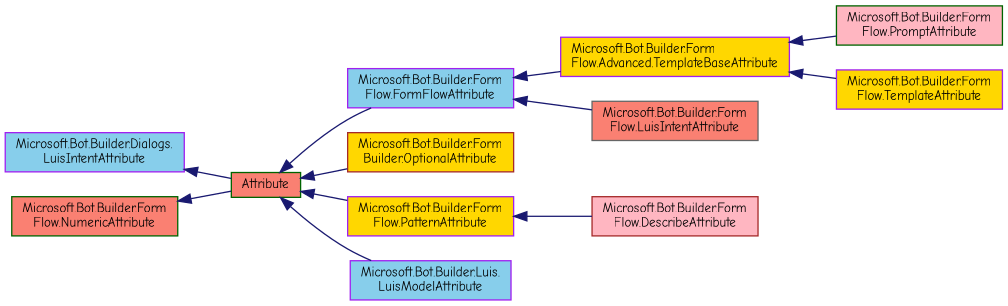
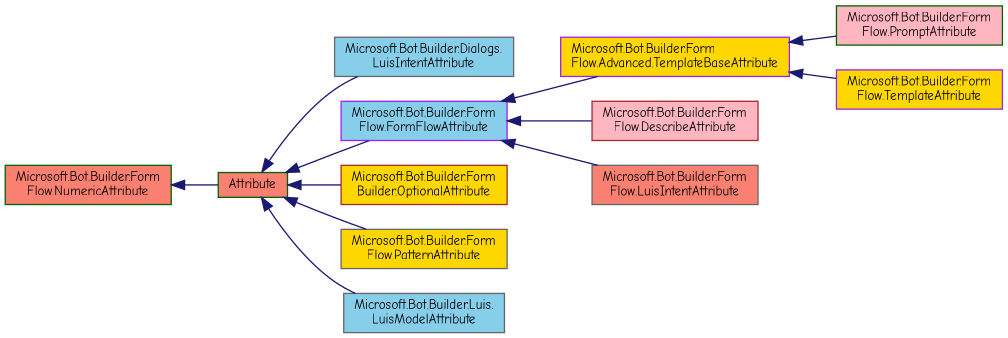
node "Microsoft.Bot.Builder.Dialogs. LuisIntentAttribute": color purple -> gray40
edge "Attribute" -> "Microsoft.Bot.Builder.Dialogs. LuisIntentAttribute": reversed
node "Microsoft.Bot.Builder.Form Flow.PatternAttribute": color purple -> gray40
edge "Microsoft.Bot.Builder.Form Flow.DescribeAttribute" -> "Microsoft.Bot.Builder.Form Flow.PatternAttribute": now "Microsoft.Bot.Builder.Form Flow.DescribeAttribute" -> "Microsoft.Bot.Builder.Form Flow.FormFlowAttribute"
node "Microsoft.Bot.Builder.Luis. LuisModelAttribute": color purple -> gray40
